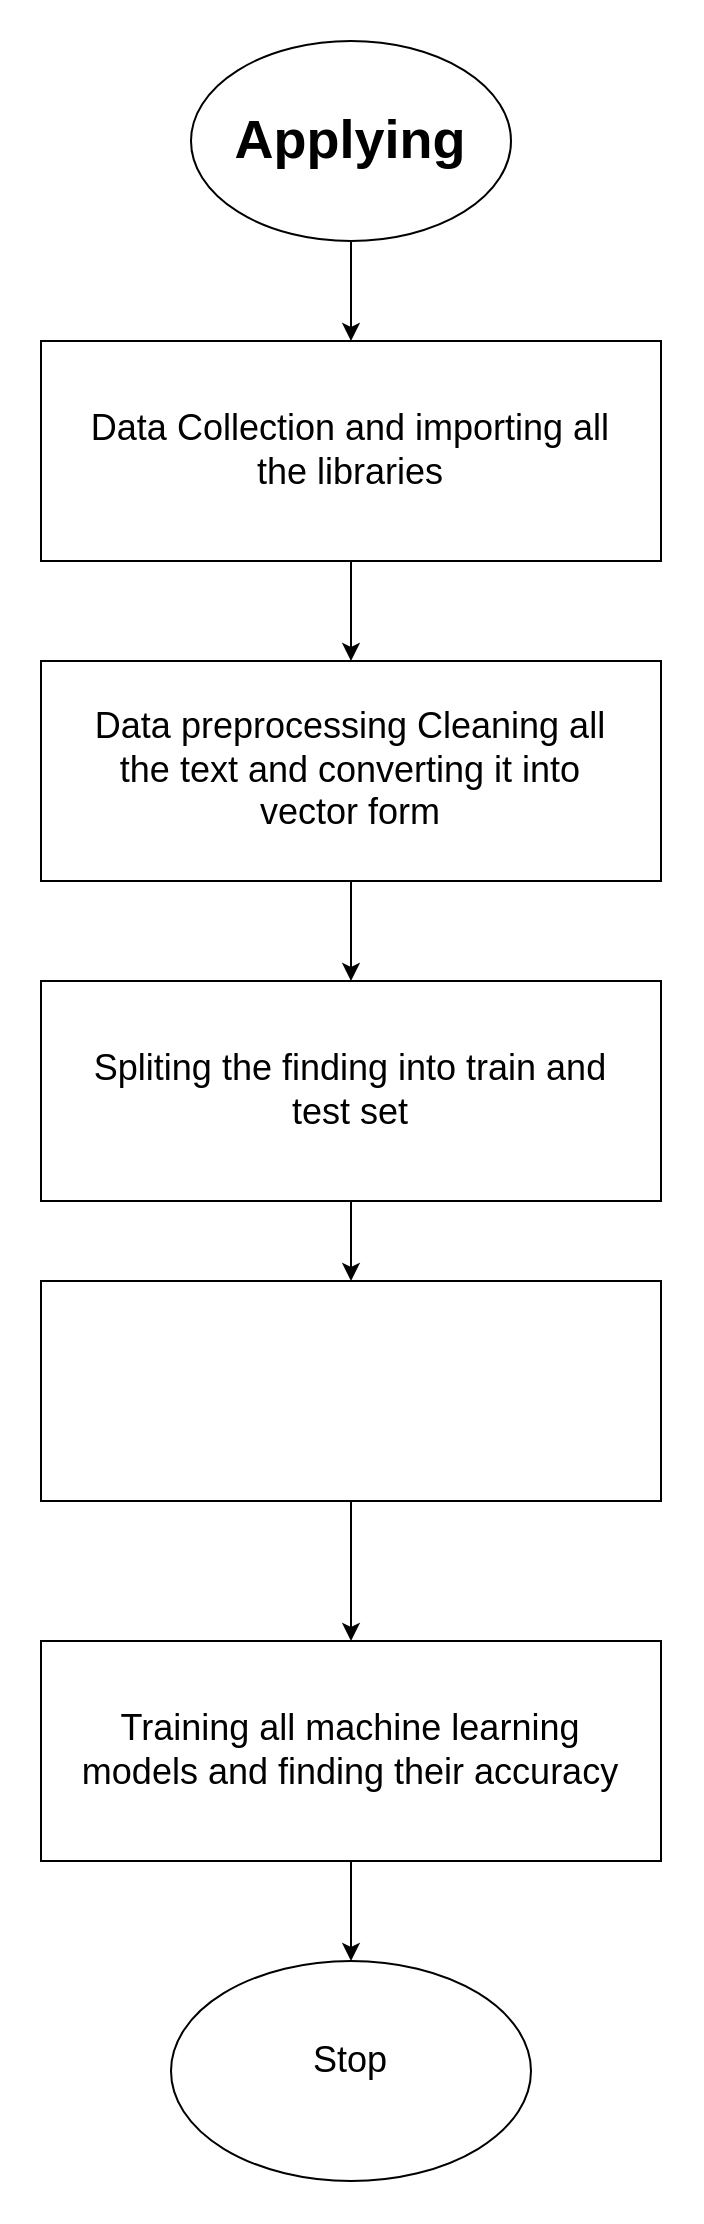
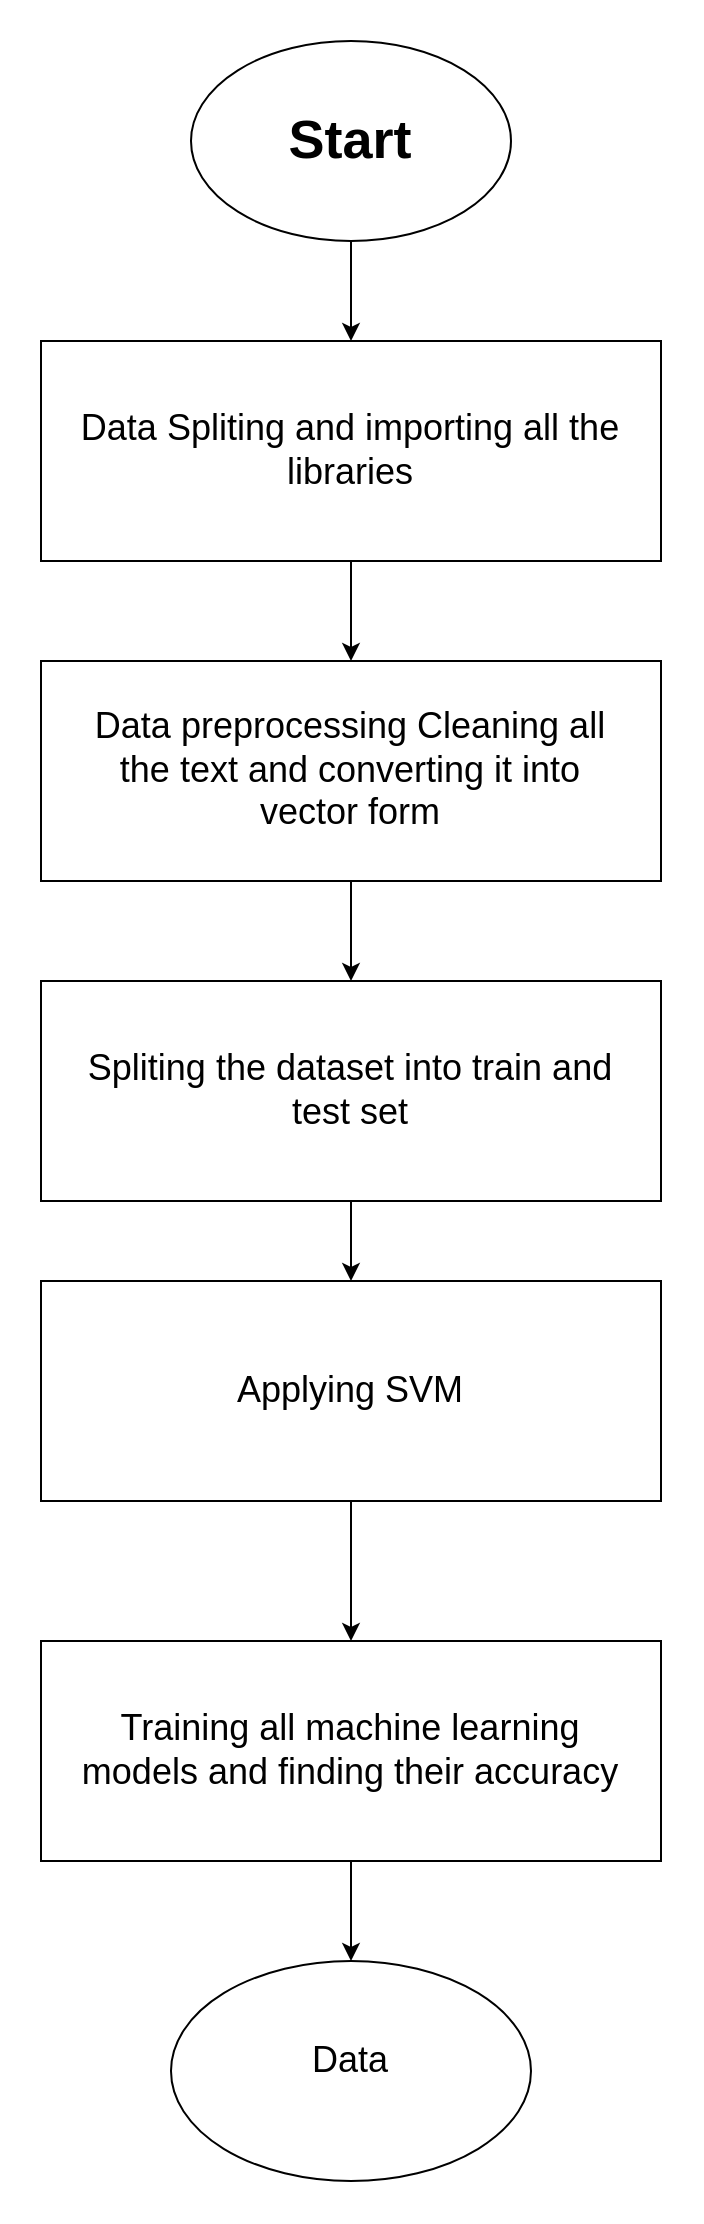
node "Applying": label "Applying" -> "Start"
node "Data Collection and importing all the libraries": label "Data Collection and importing all the libraries" -> "Data Spliting and importing all the libraries"
node "Spliting the finding into train and test set": label "Spliting the finding into train and test set" -> "Spliting the dataset into train and test set"
node "Applying SVM": added
node "Stop": label "Stop" -> "Data"
